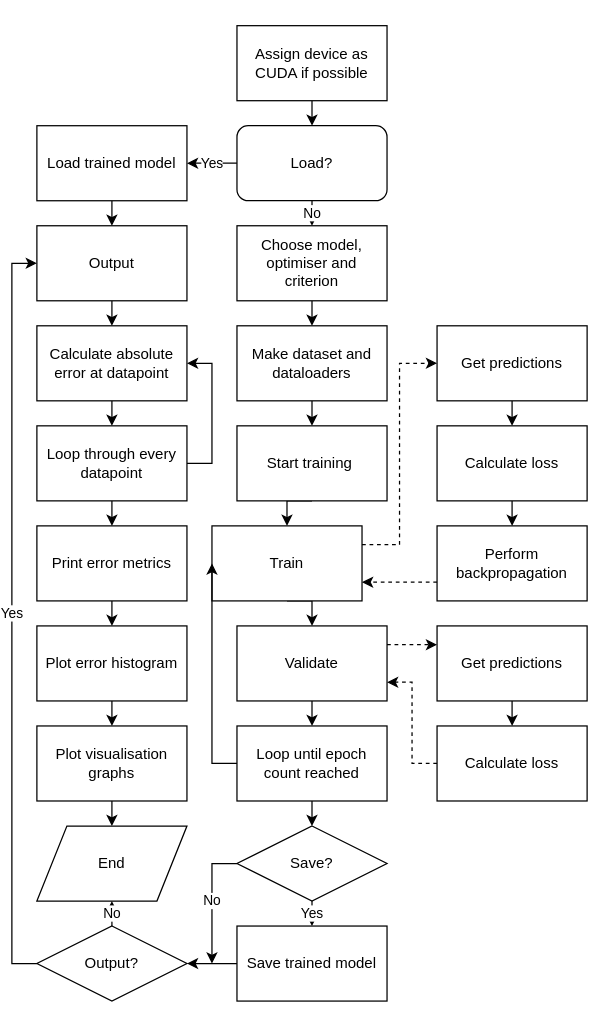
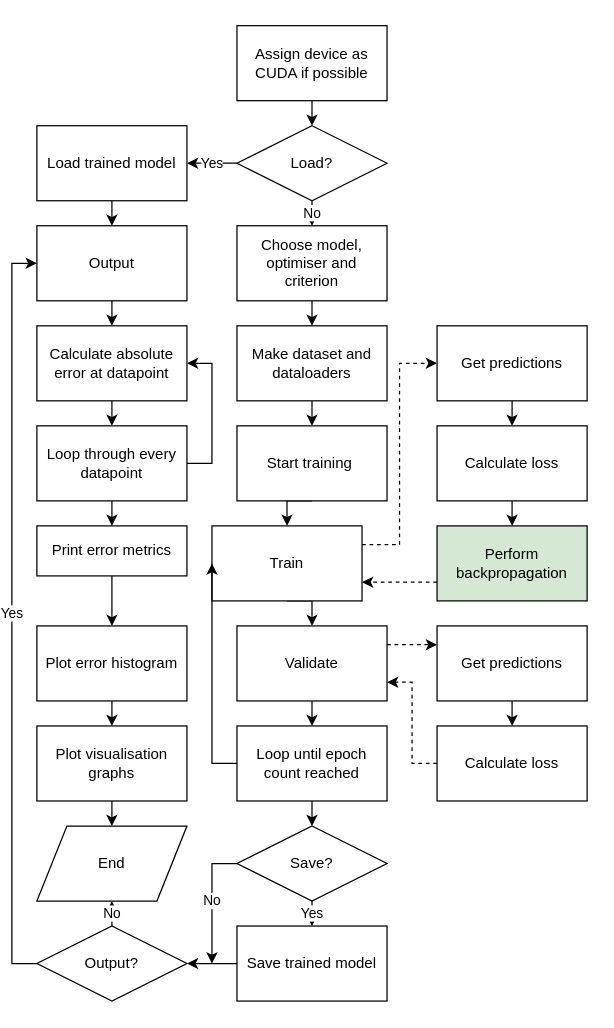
node "Load?": shape rounded rectangle -> diamond
node "Print error metrics": size 150x75 -> 150x50
node "Perform backpropagation": fillcolor #ffffff -> #d5e8d4
